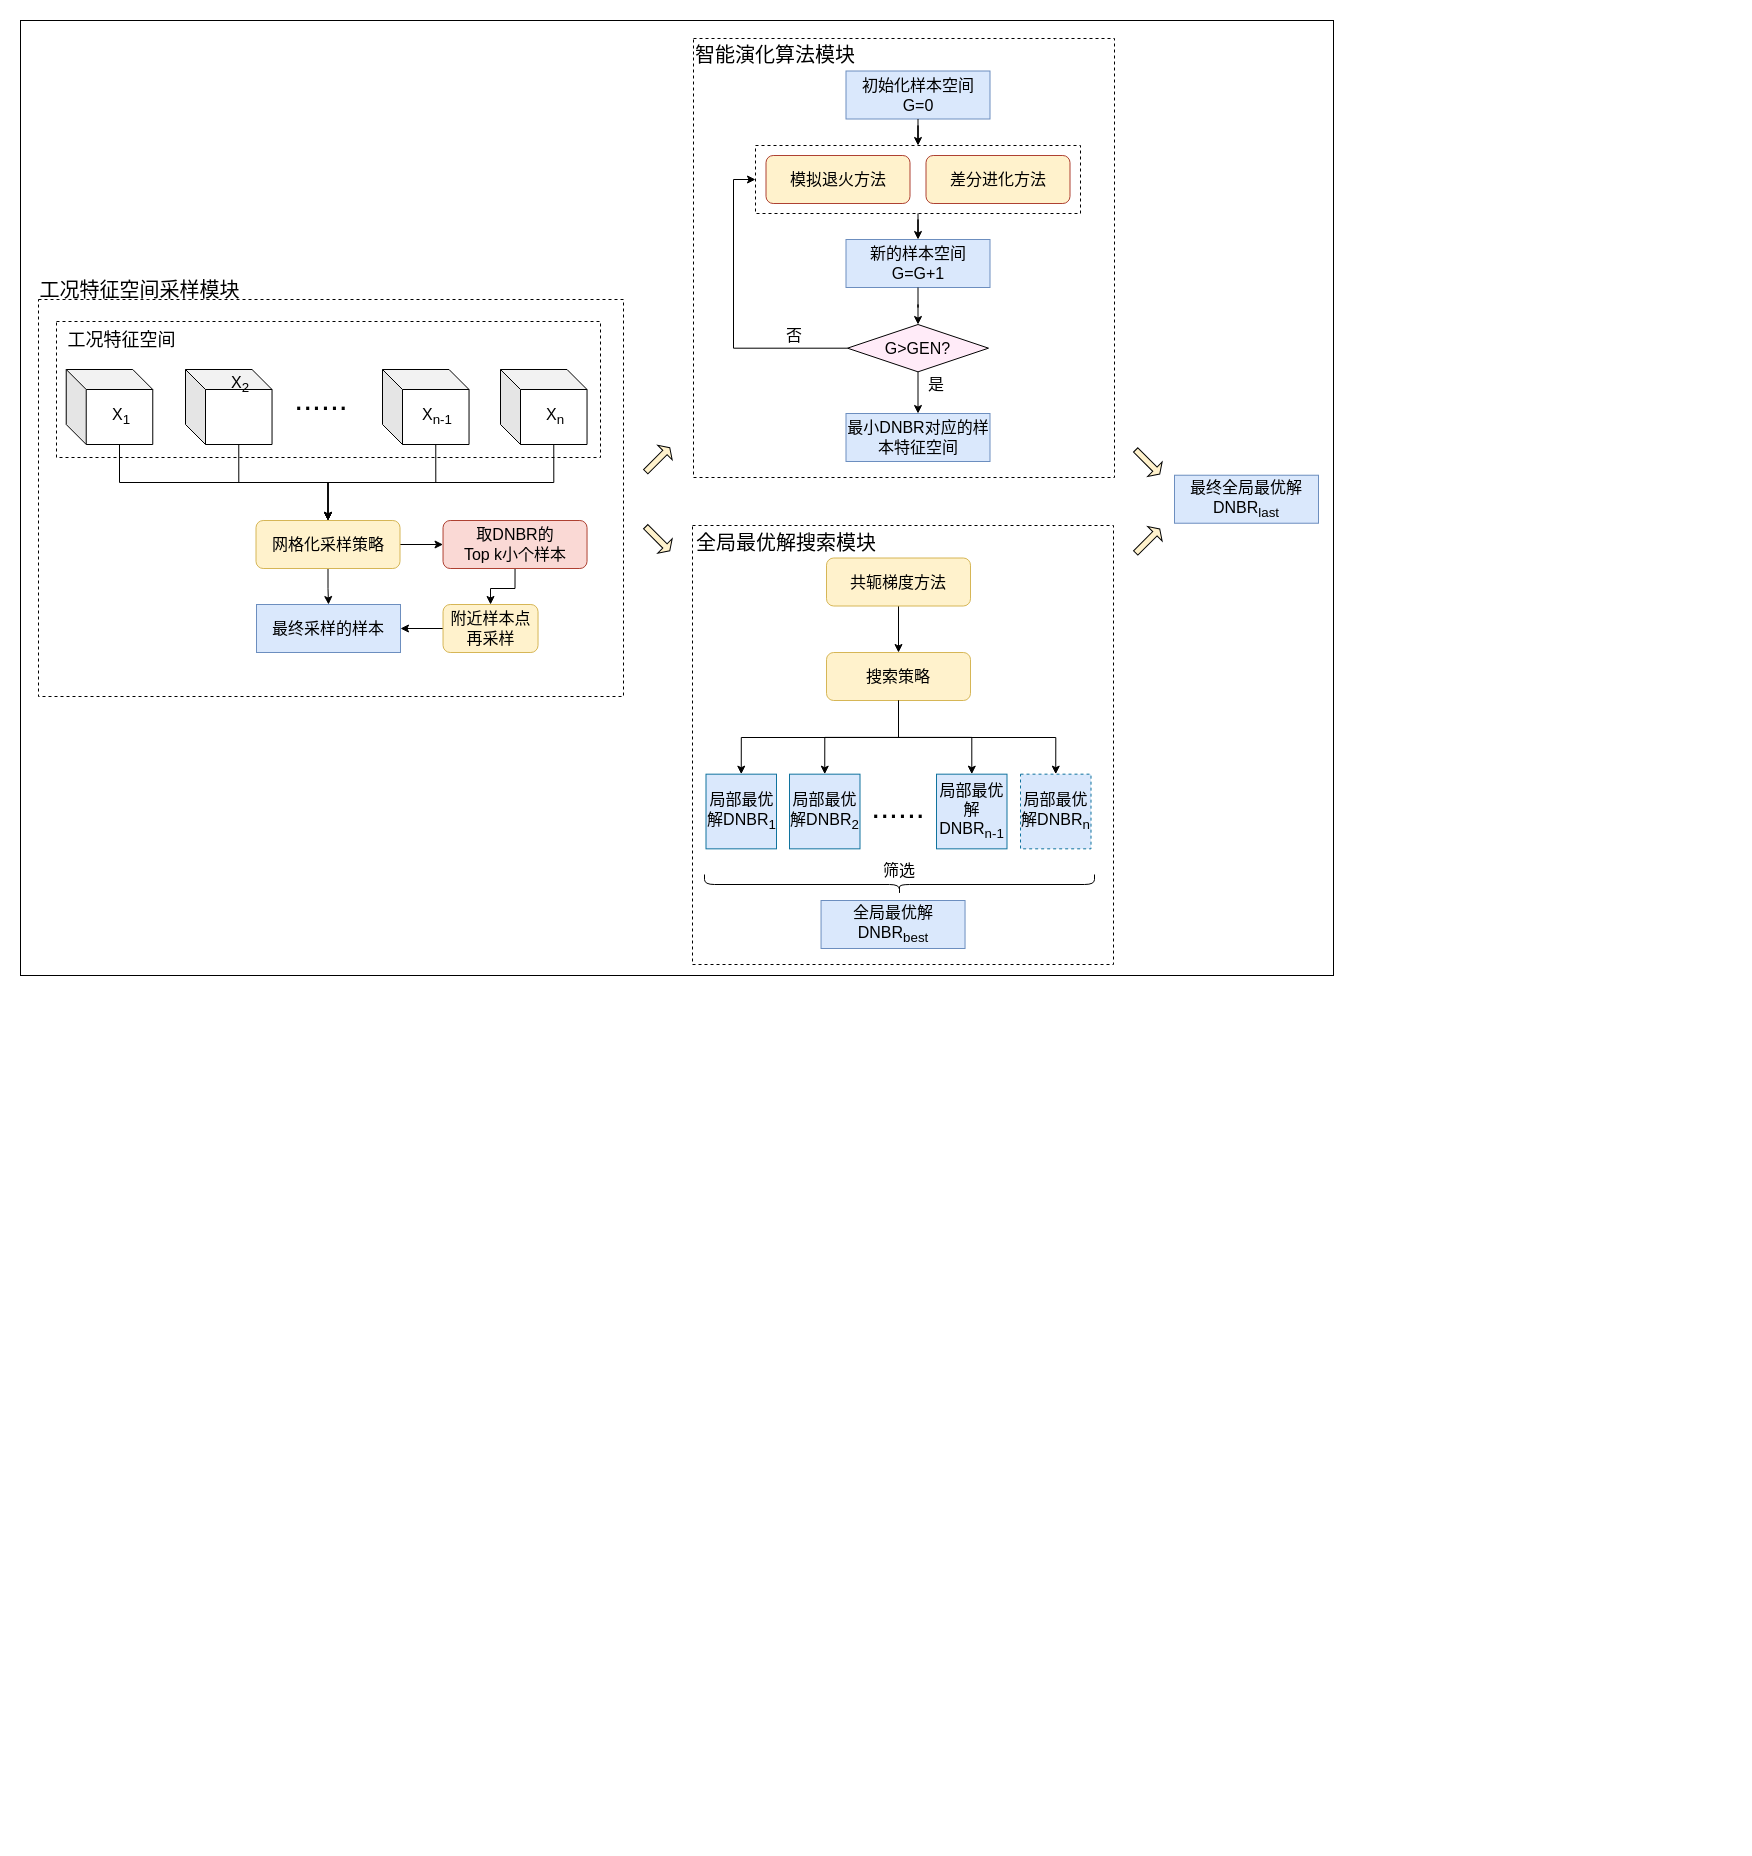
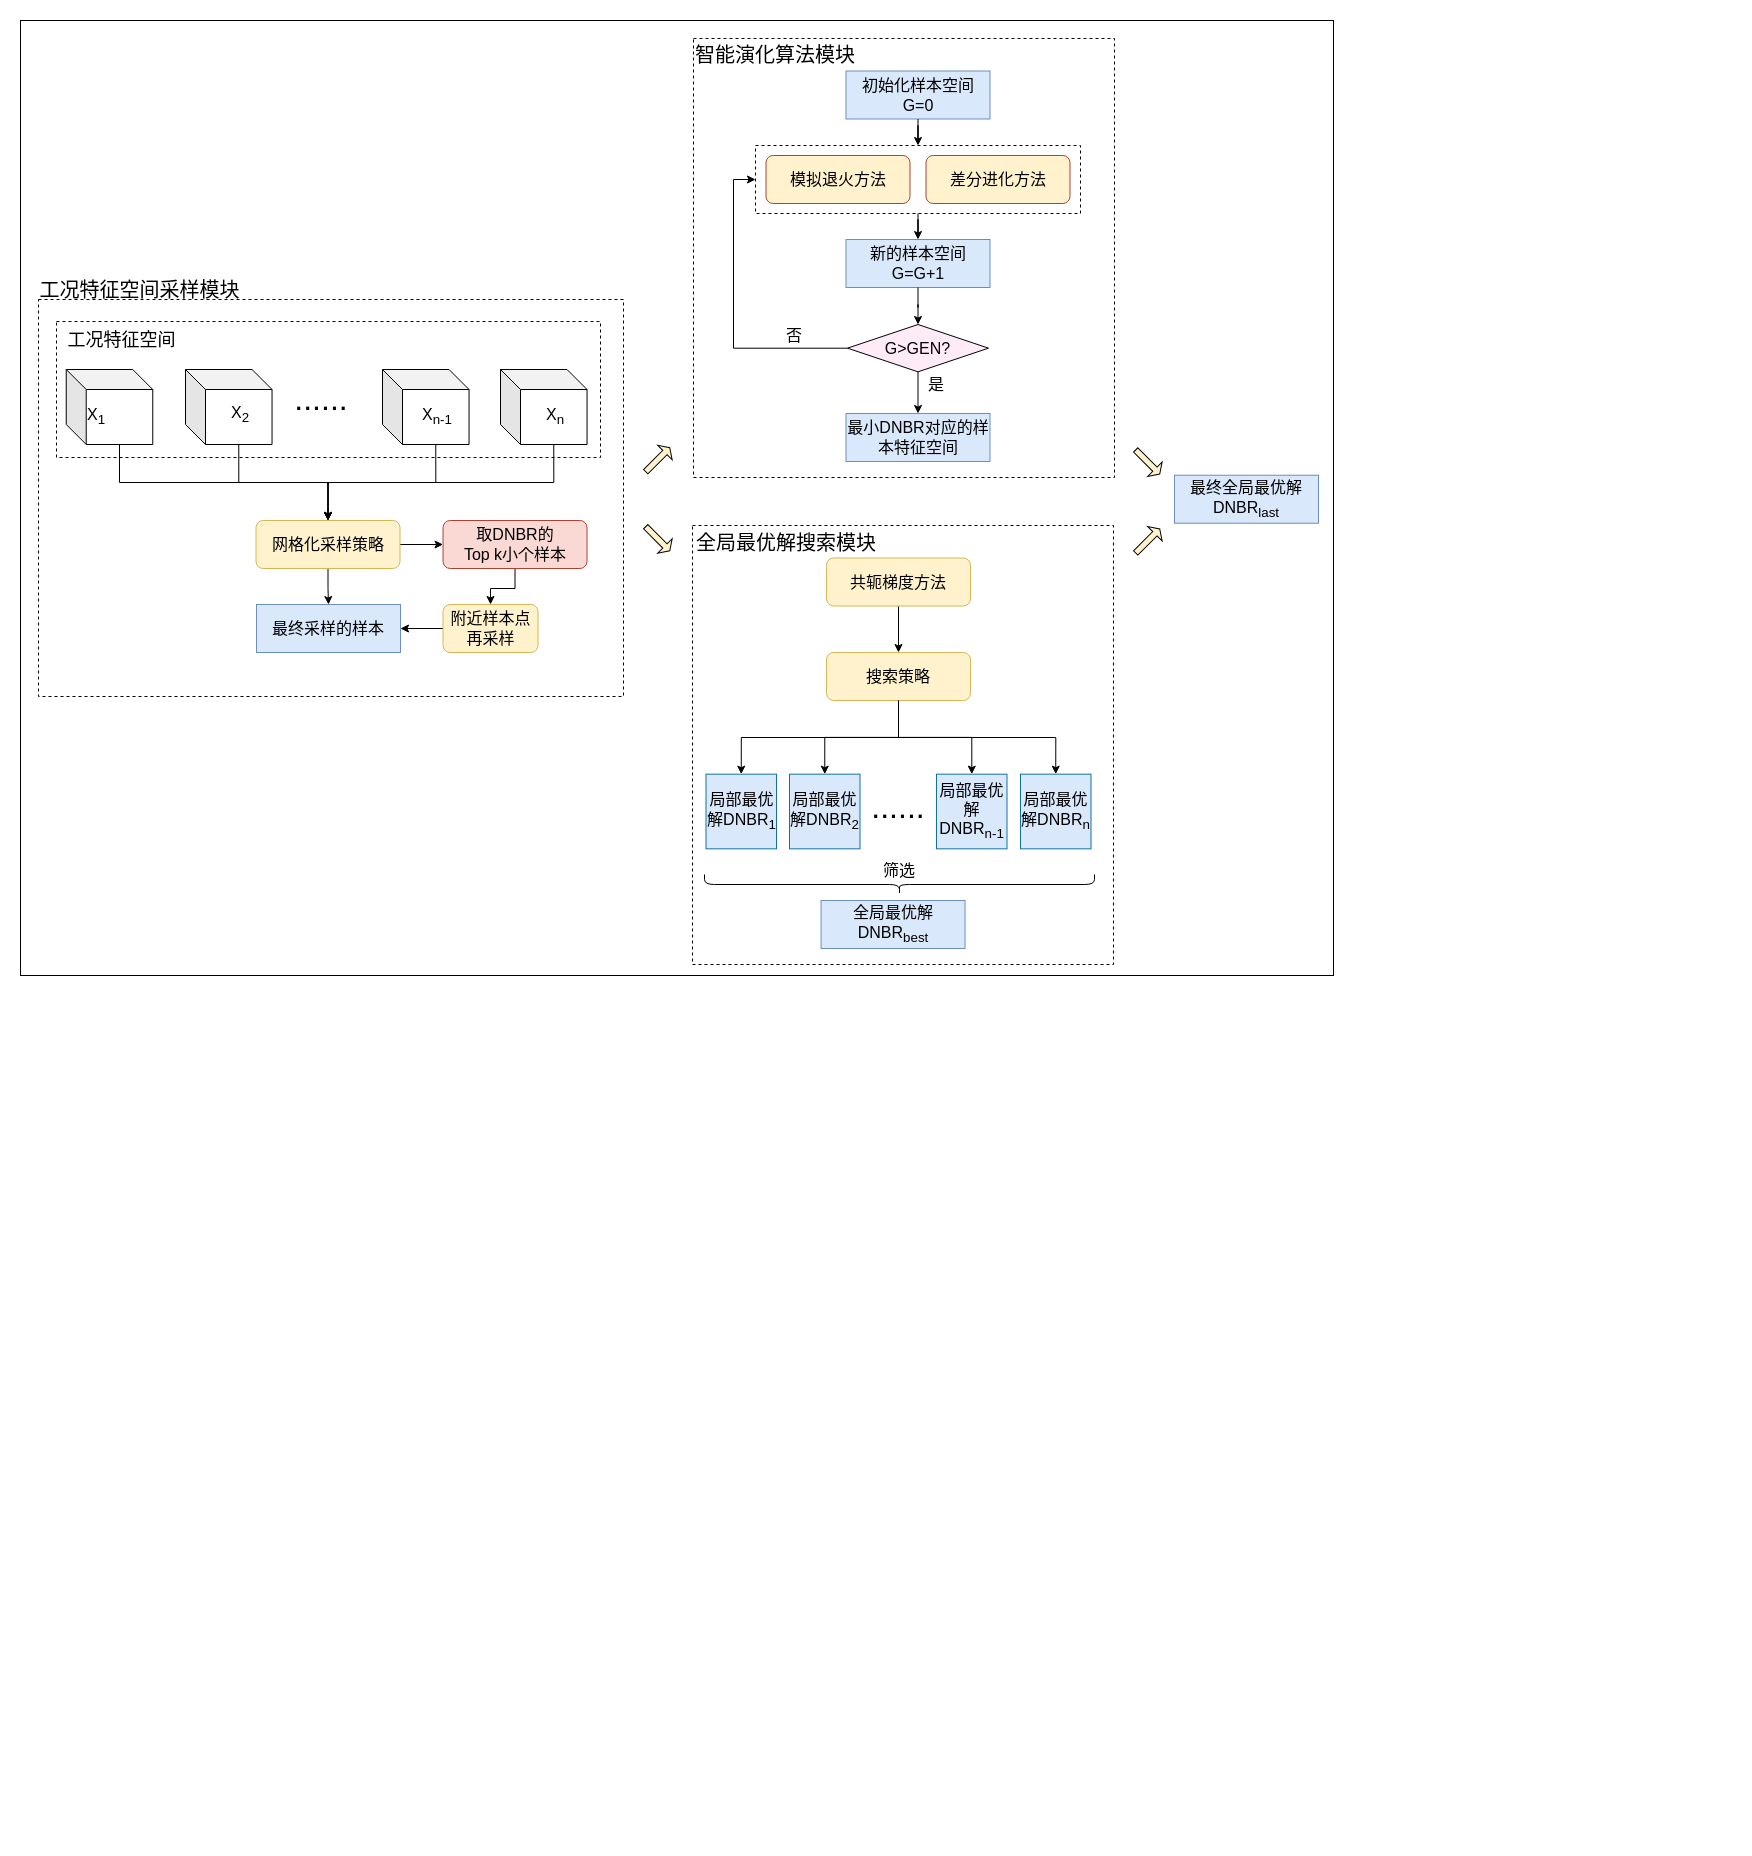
node "X2": moved (241, 385) -> (241, 415)
node "X1": moved (122, 417) -> (97, 417)
node "局部最优解DNBRn": style dashed -> solid
